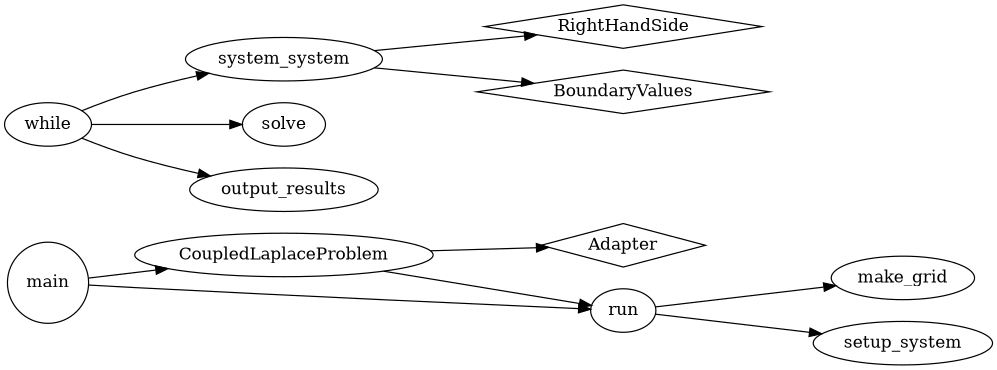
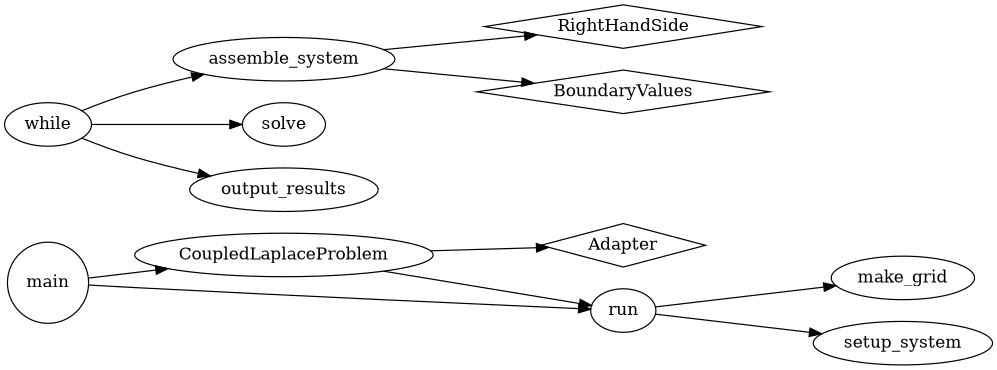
node "system_system": label "system_system" -> "assemble_system"
